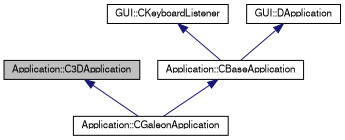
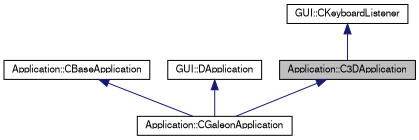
edge "Application::CBaseApplication" -> "GUI::CKeyboardListener": now "Application::C3DApplication" -> "GUI::CKeyboardListener"
edge "Application::CBaseApplication" -> "GUI::DApplication": now "Application::CGaleonApplication" -> "GUI::DApplication"
